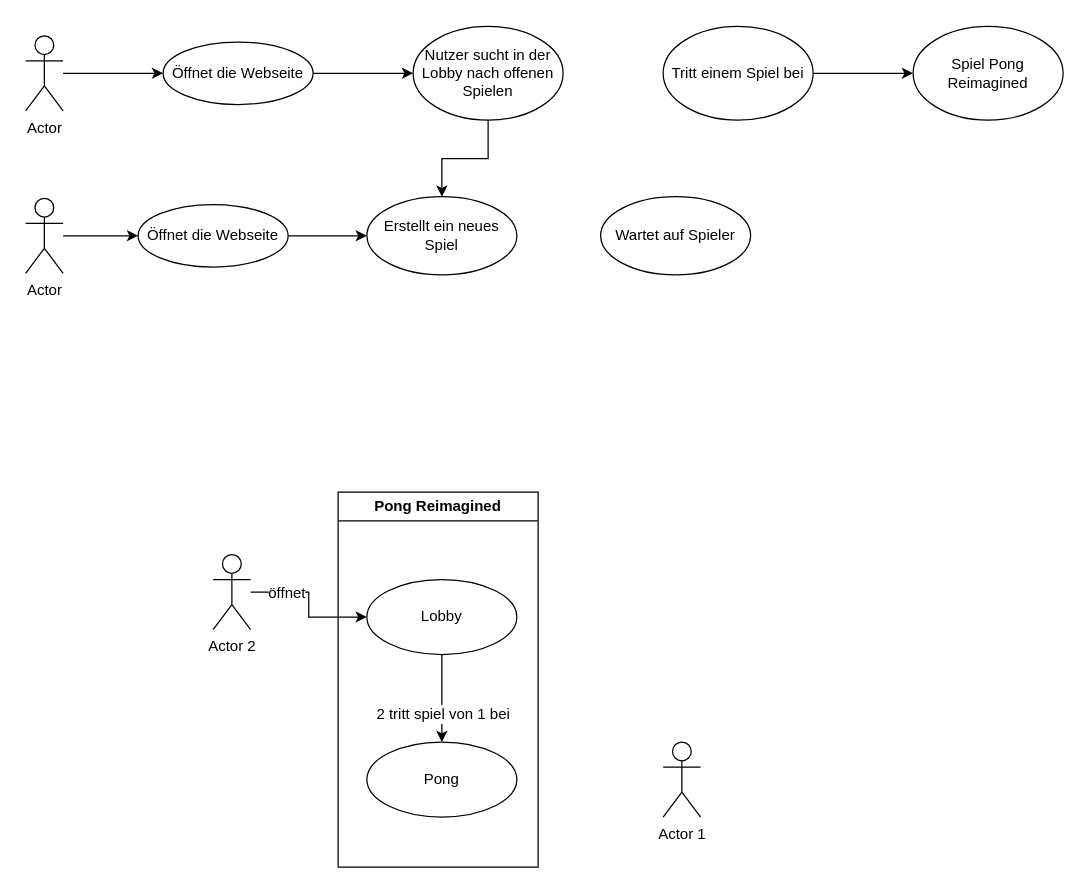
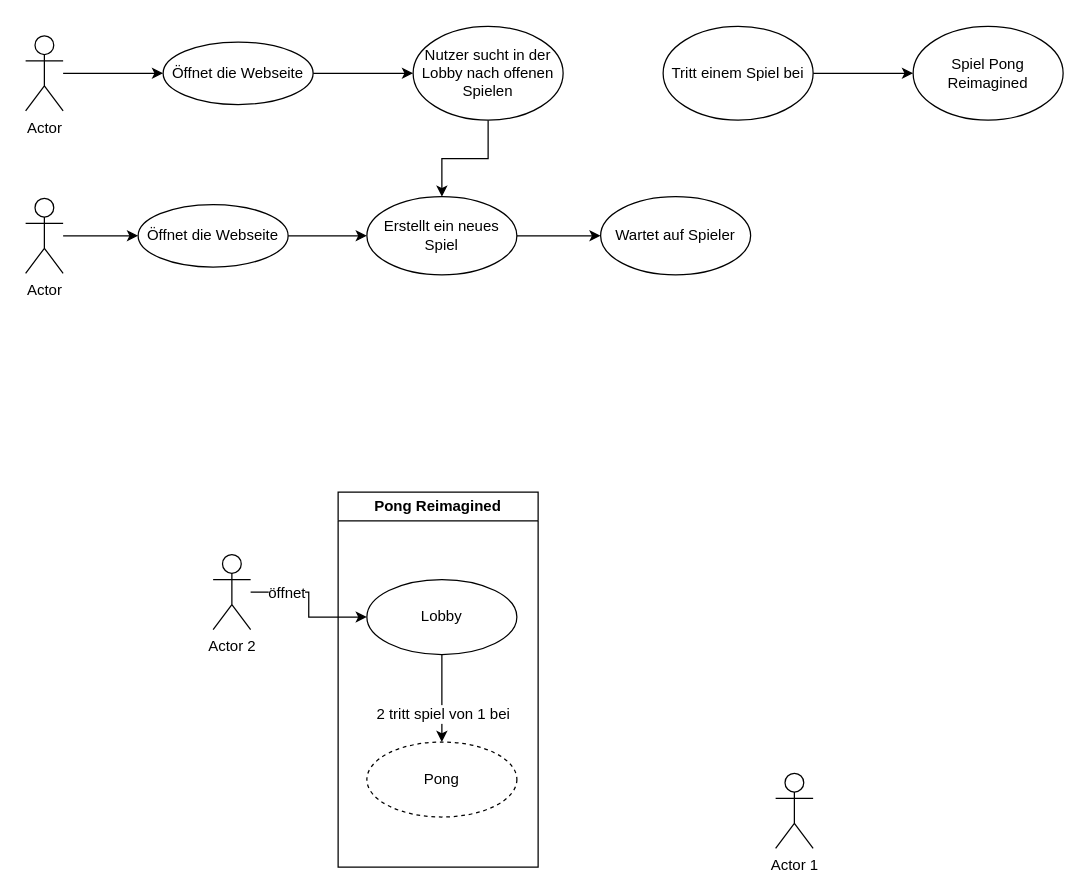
edge "Erstellt ein neues Spiel" -> "Wartet auf Spieler": added
node "Pong": style solid -> dashed
node "Actor 1": moved (682, 779) -> (794, 811)
